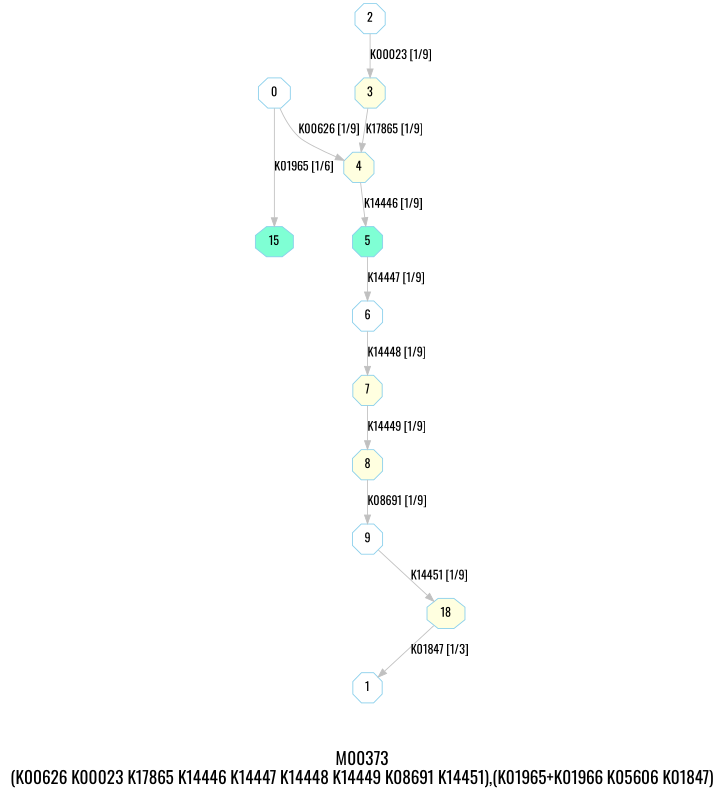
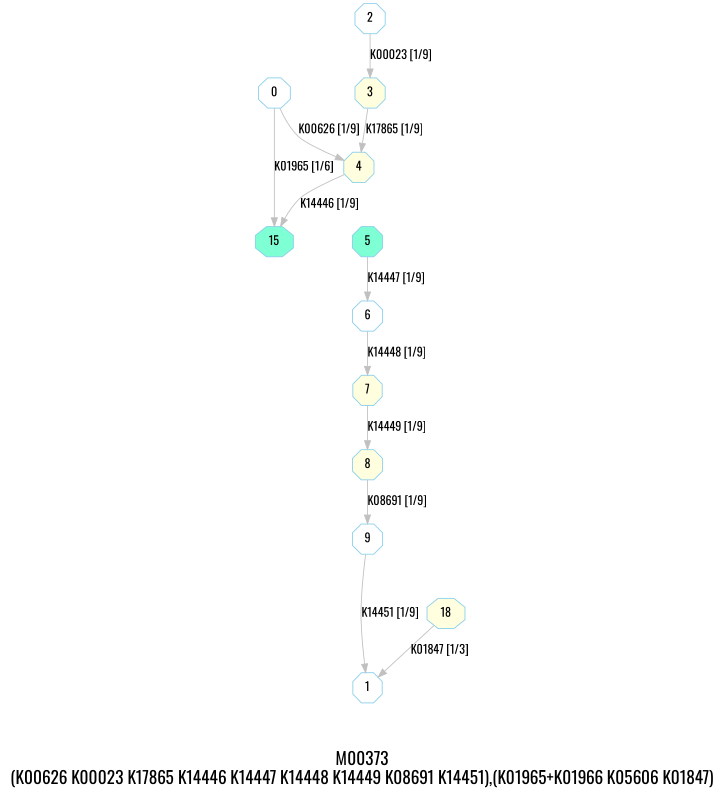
edge "4" -> "5": now "4" -> "15"
edge "9" -> "18": now "9" -> "1"
